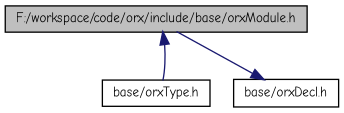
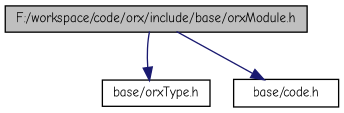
edge "base/orxType.h" -> "F:/workspace/code/orx/include/base/orxModule.h": reversed
node "base/orxDecl.h": label "base/orxDecl.h" -> "base/code.h"
